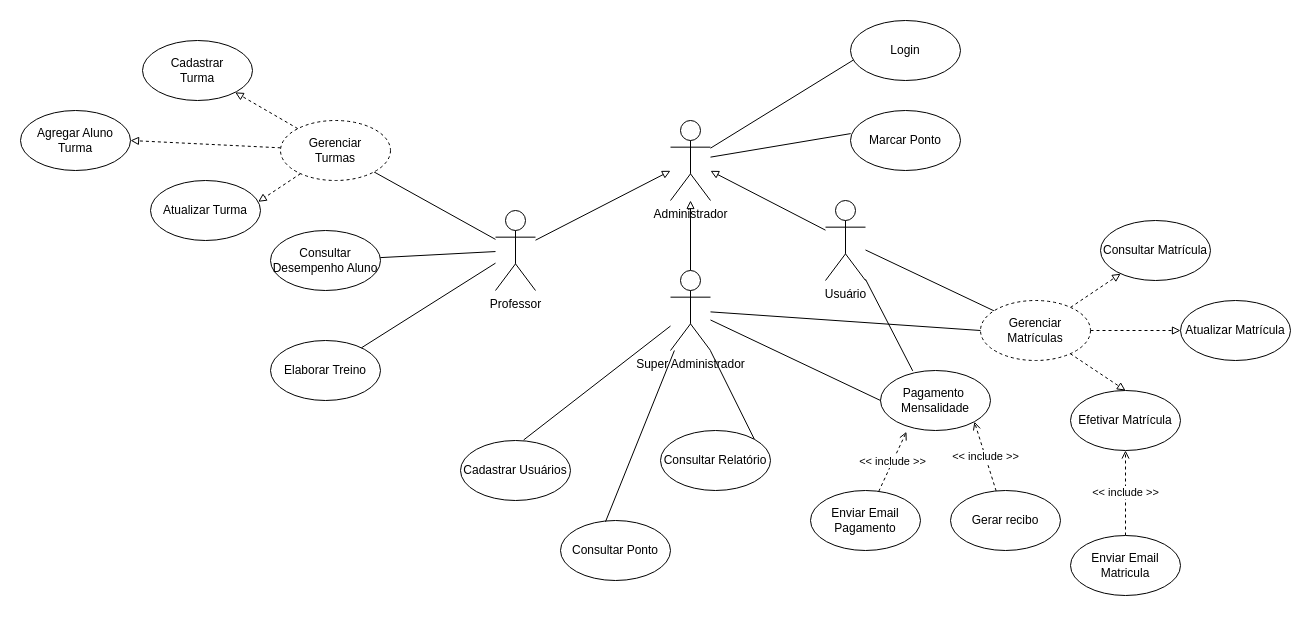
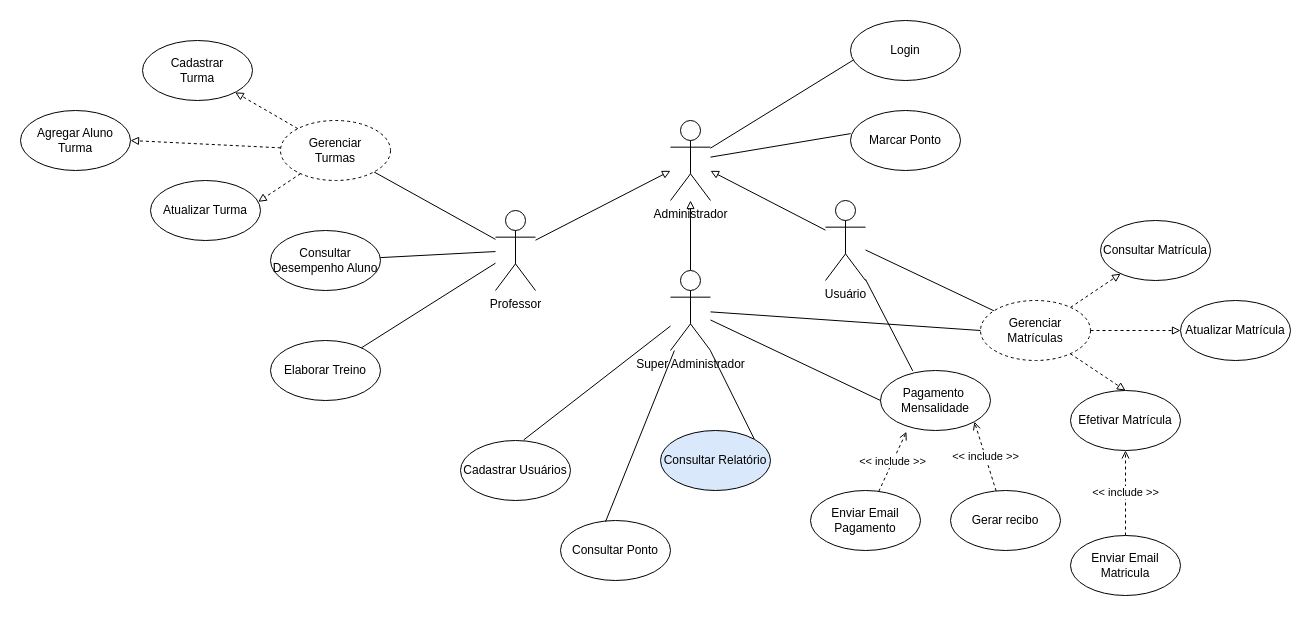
node "Consultar Relatório": fillcolor #ffffff -> #dae8fc
